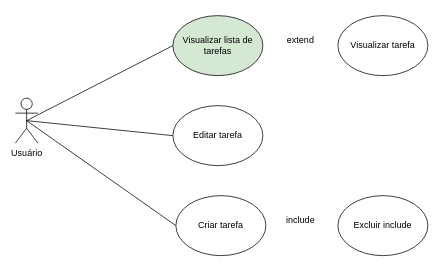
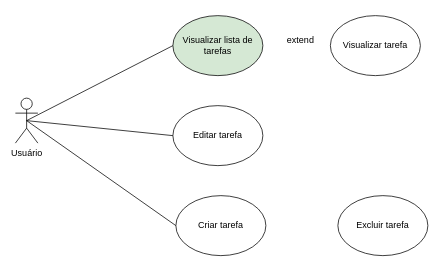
node "Visualizar tarefa": moved (383, 45) -> (375, 45)
node "include": removed
node "Excluir include": label "Excluir include" -> "Excluir tarefa"
